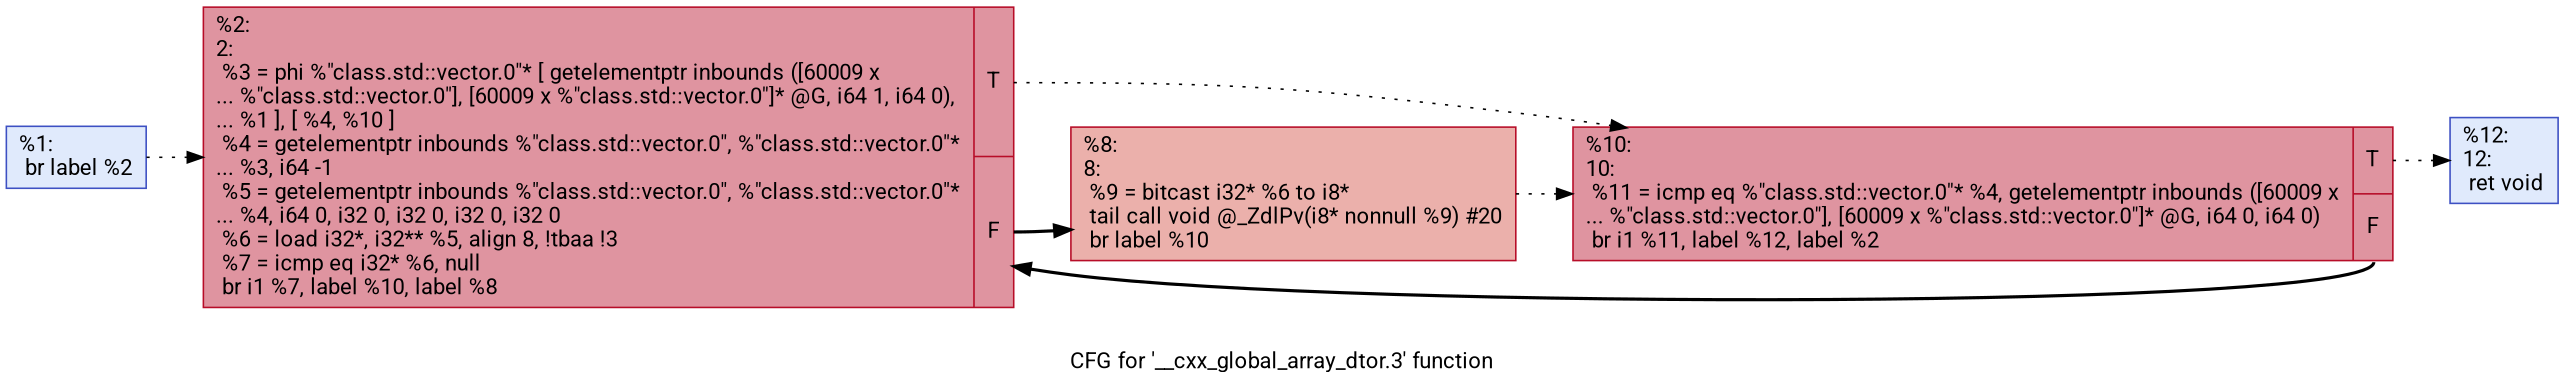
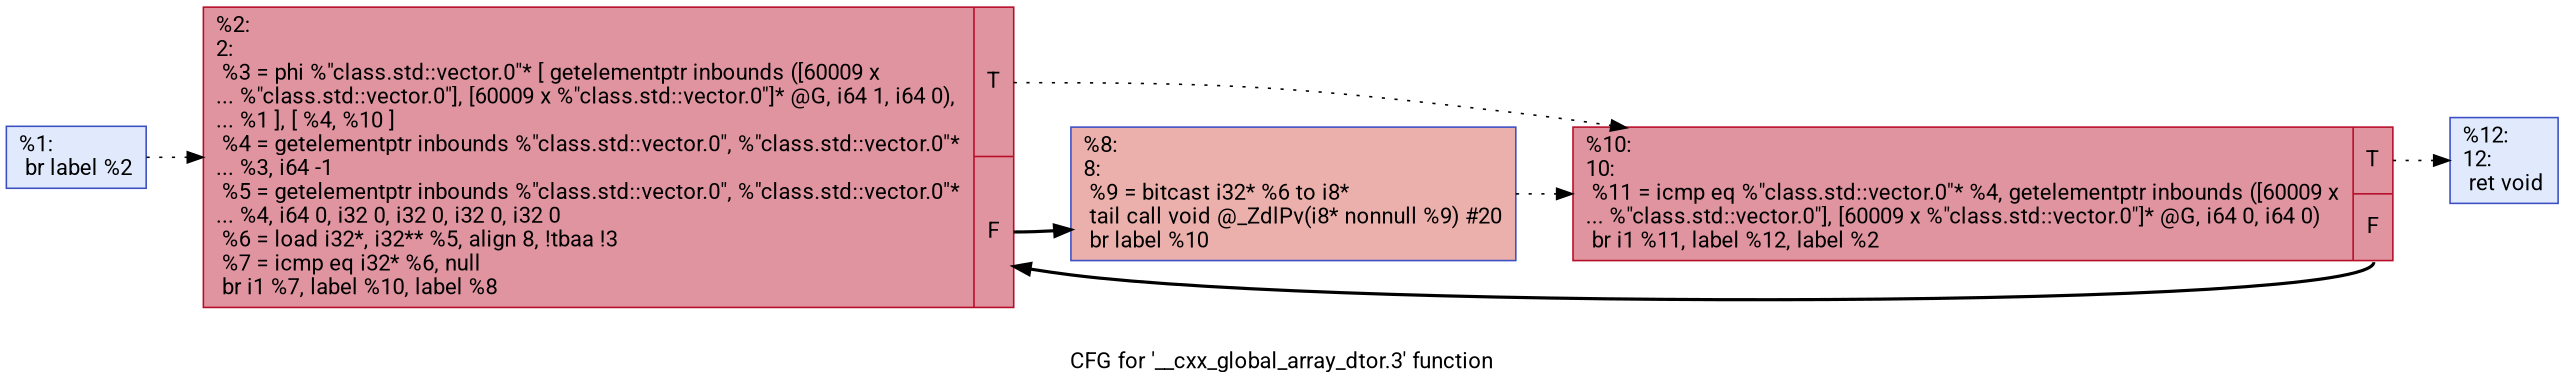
node "%8:": color #b70d28ff -> #3d50c3ff
